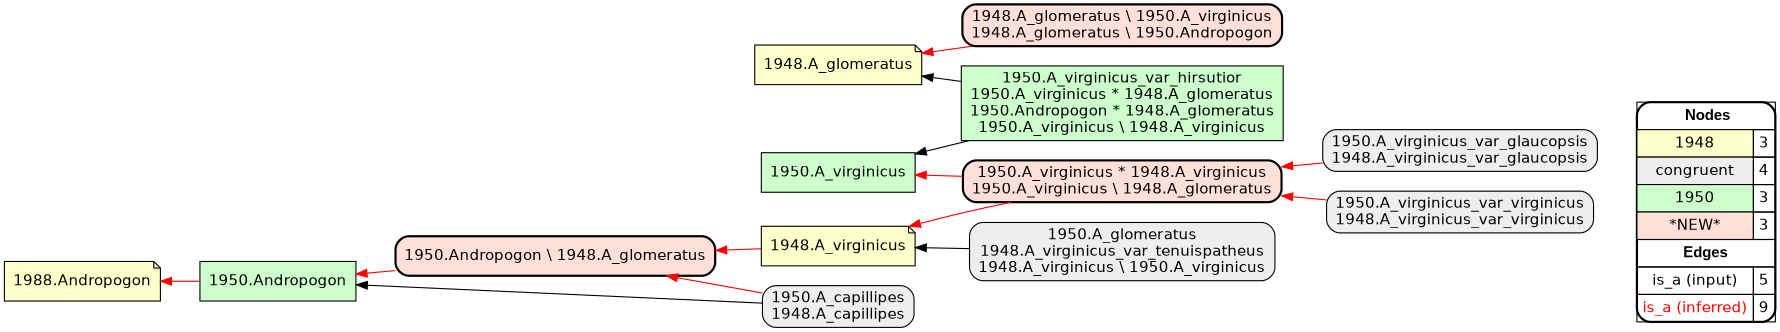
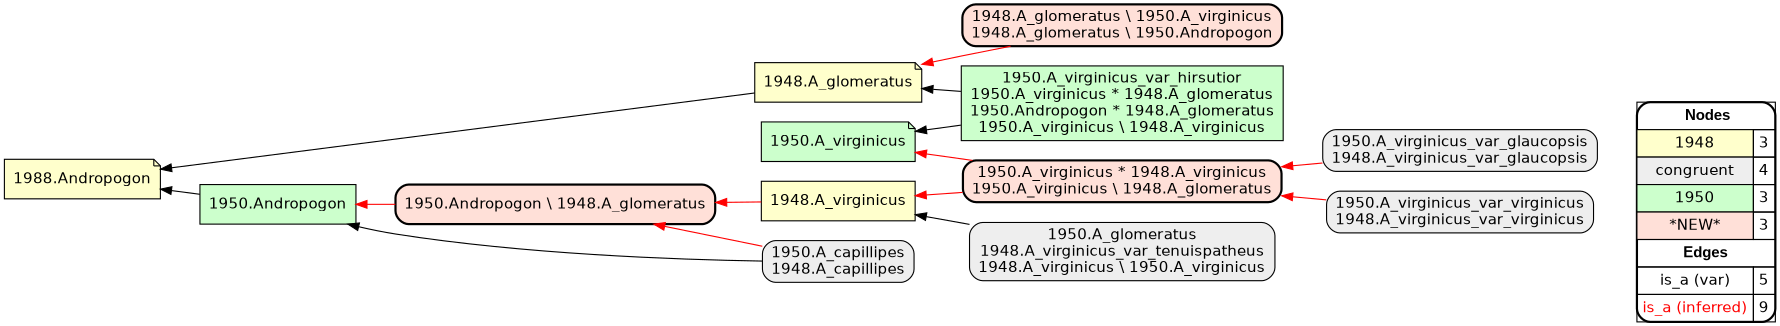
edge "1948.A_glomeratus" -> "1988.Andropogon": added
node "1950.A_virginicus": shape box -> note
node "1948.A_virginicus": shape note -> box
node "Nodes": text "is_a (input)" -> "is_a (var)"
edge "1950.Andropogon" -> "1988.Andropogon": color #ff0000 -> #000000
